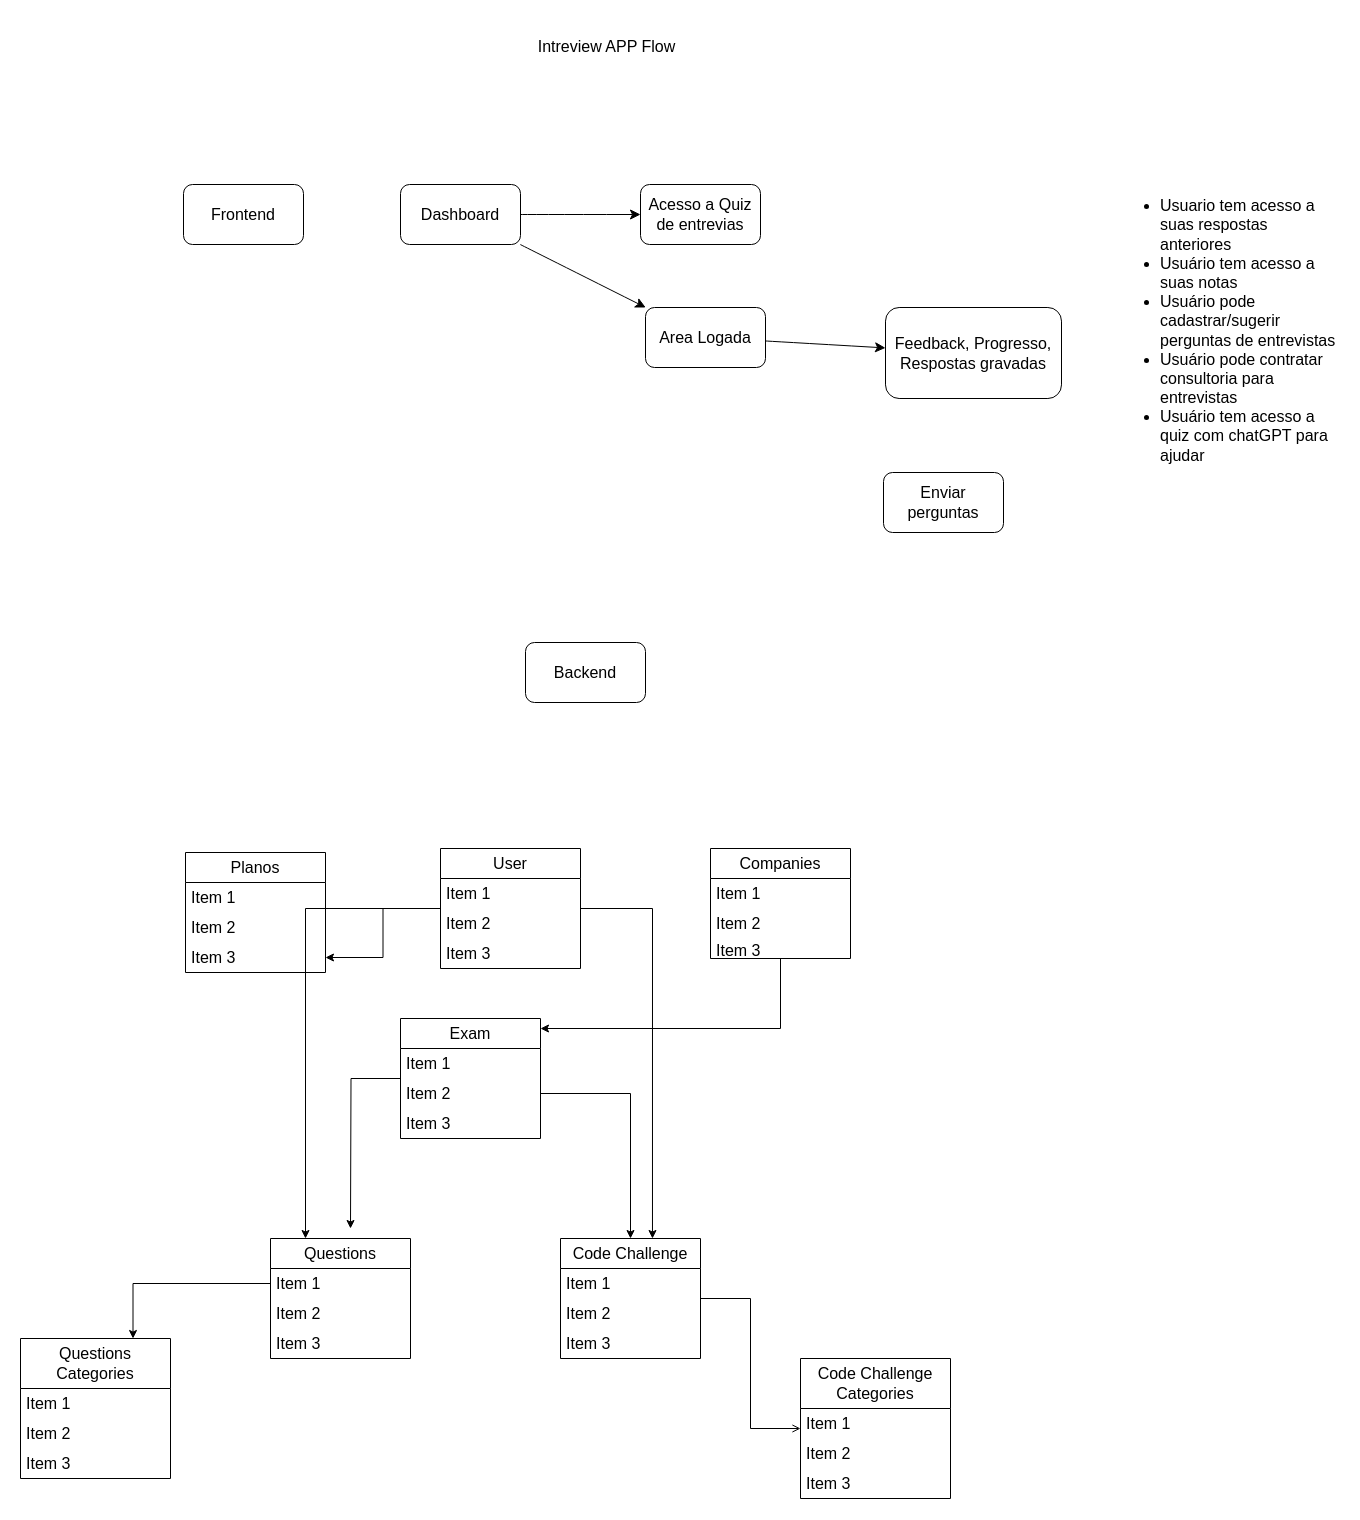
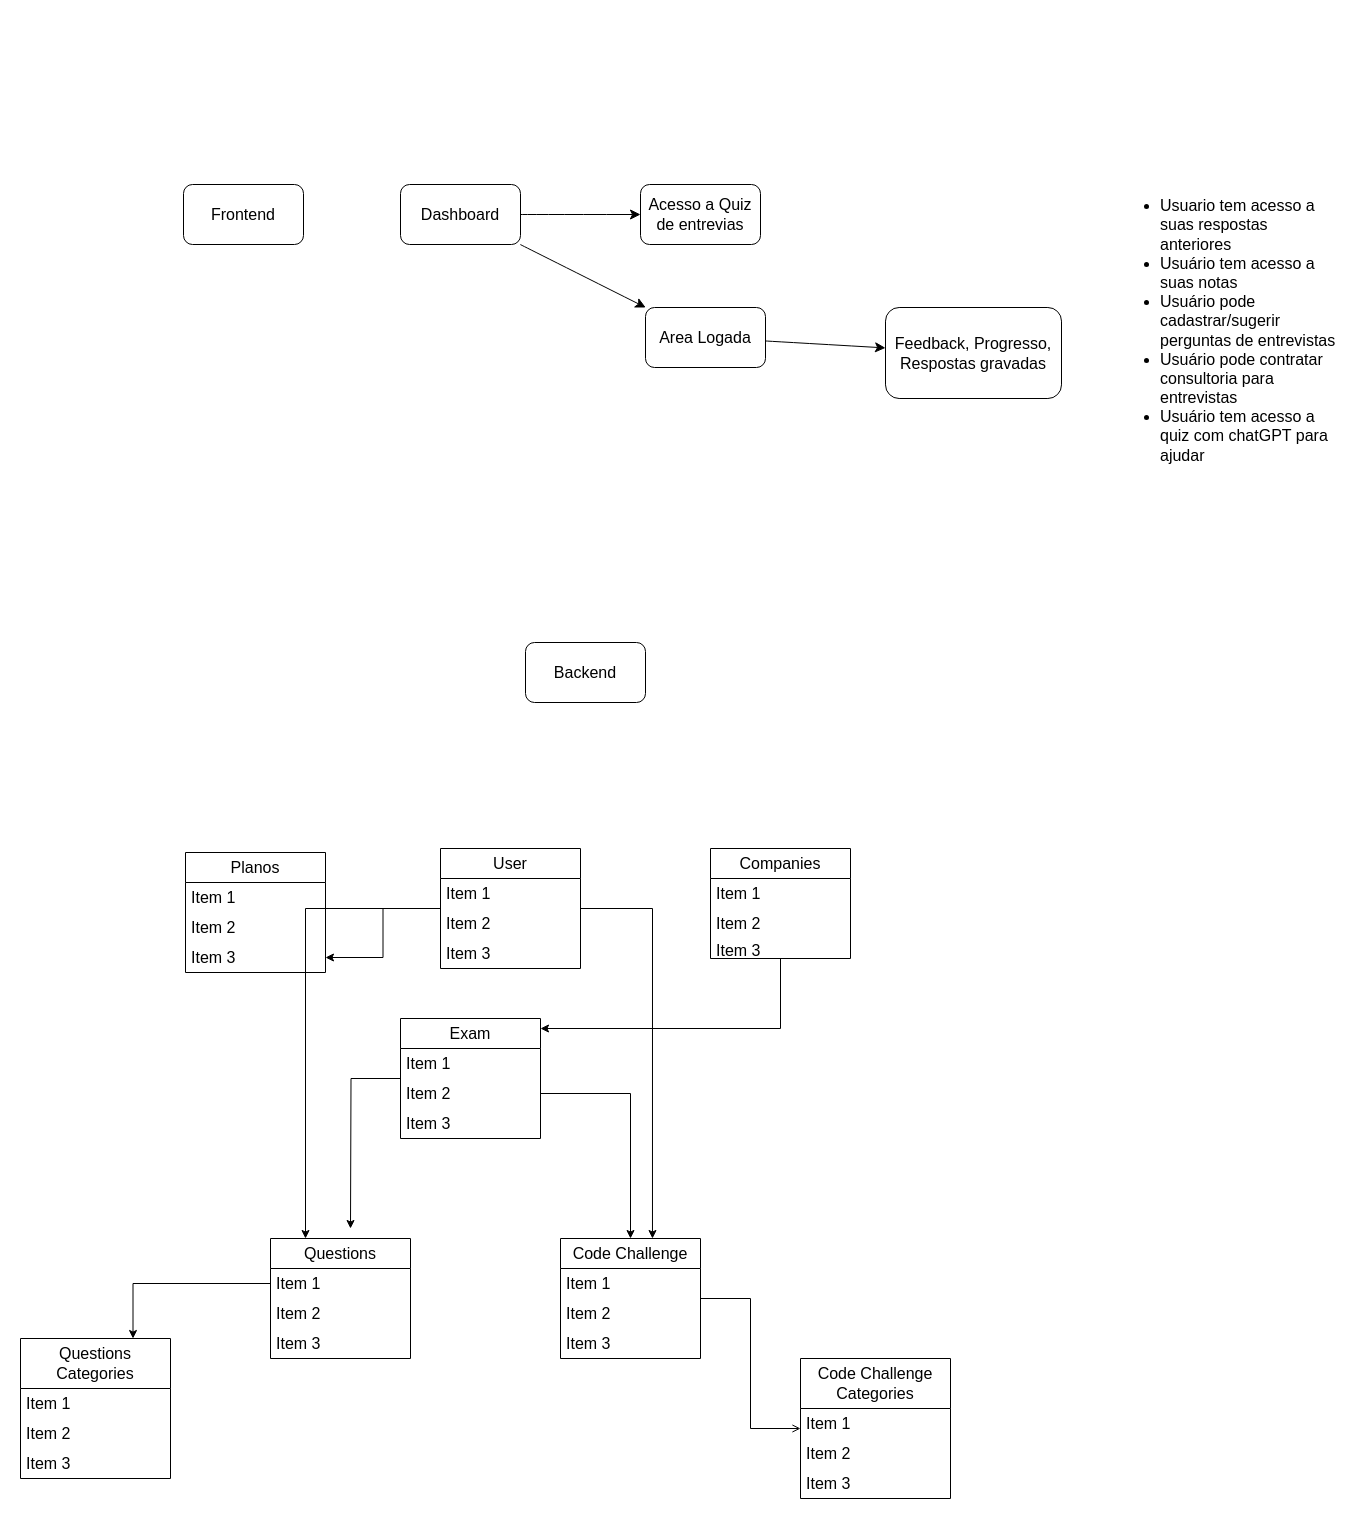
node "Intreview APP Flow": removed
node "Enviar perguntas": removed
